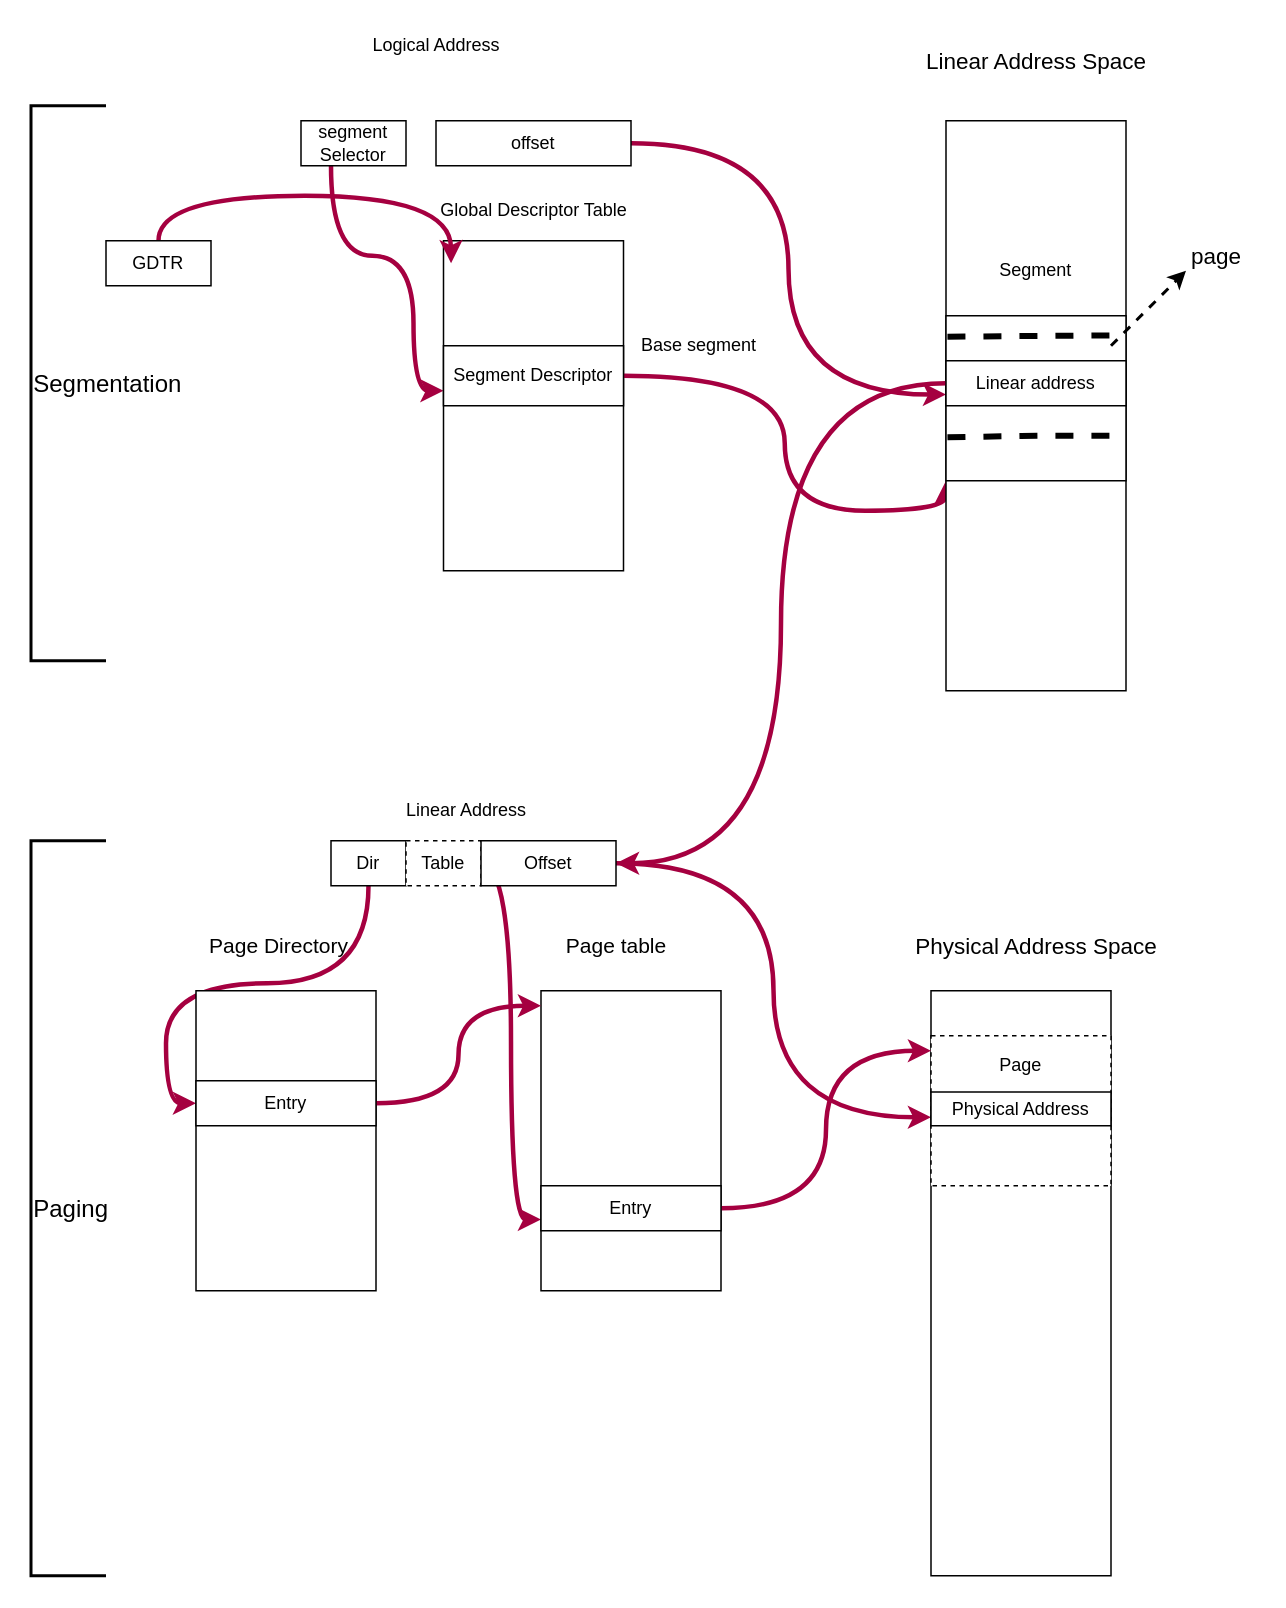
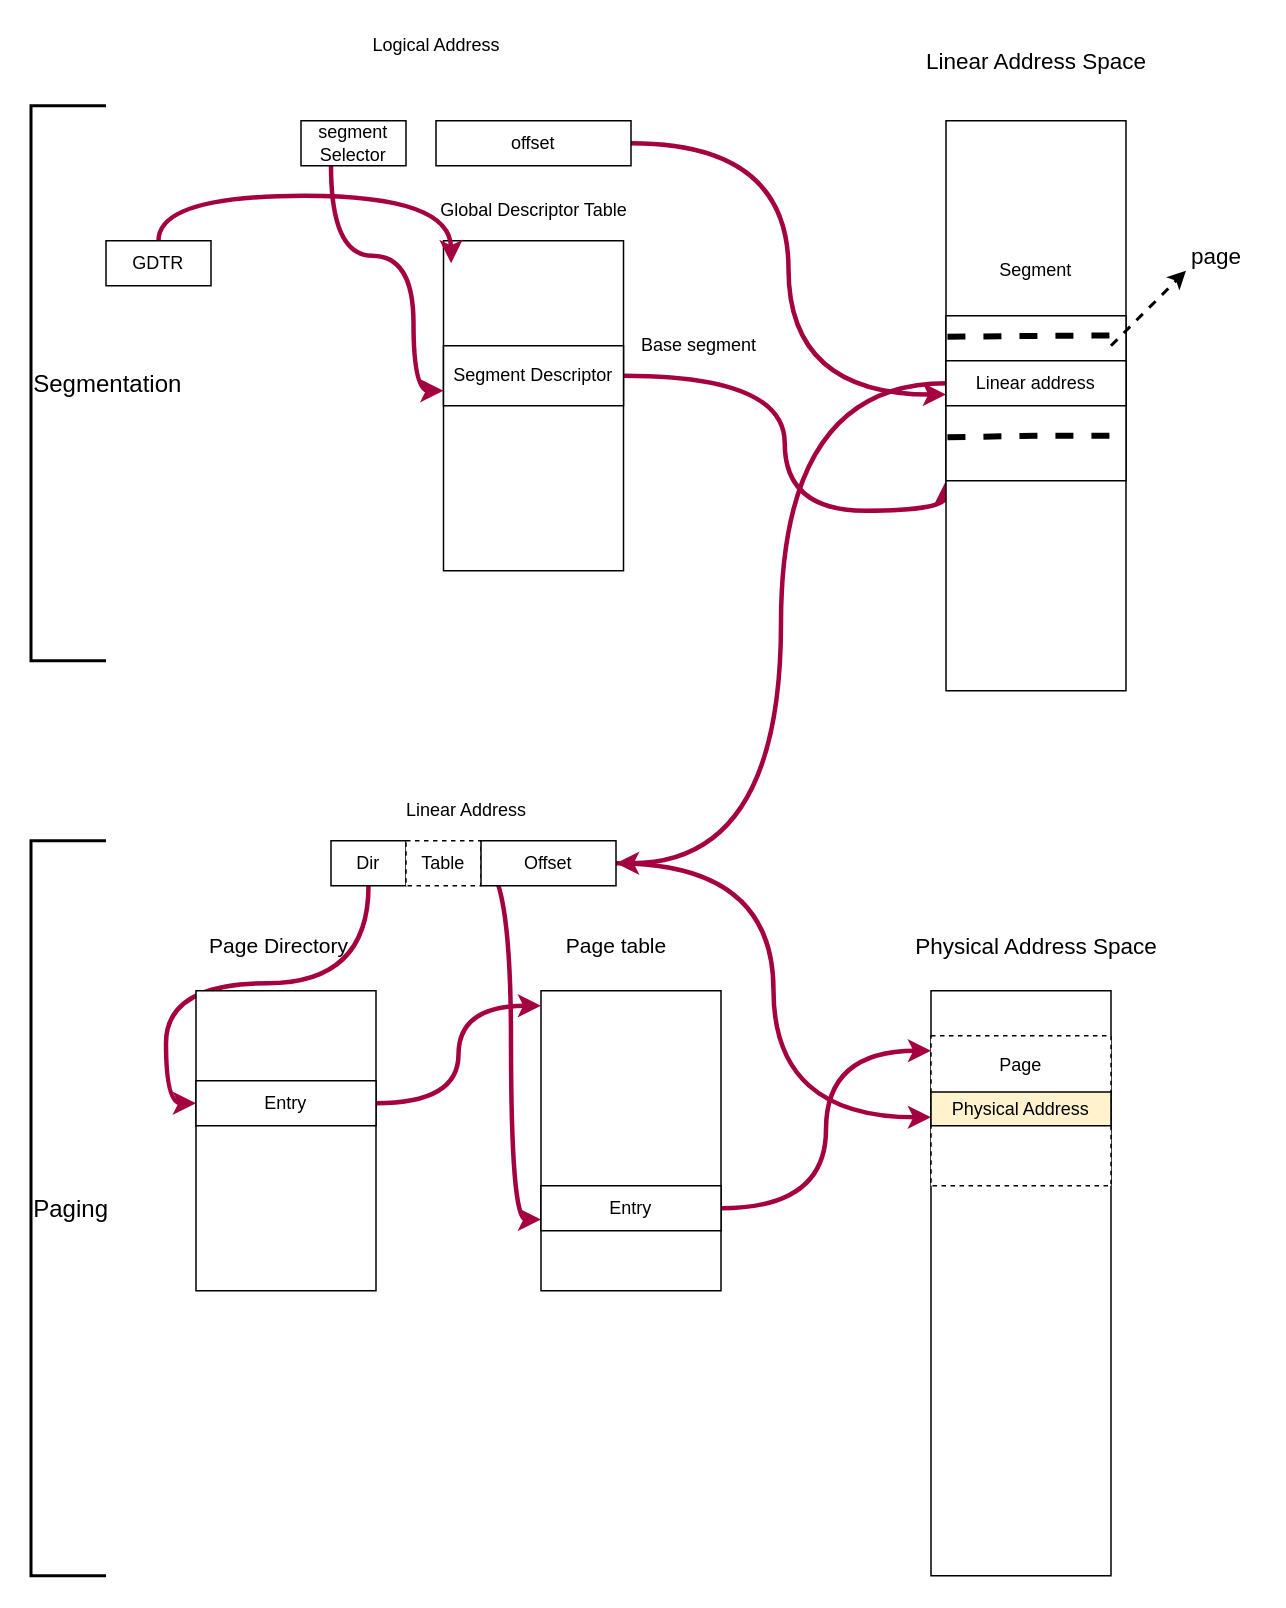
node "Physical Address": fillcolor #ffffff -> #fff2cc
